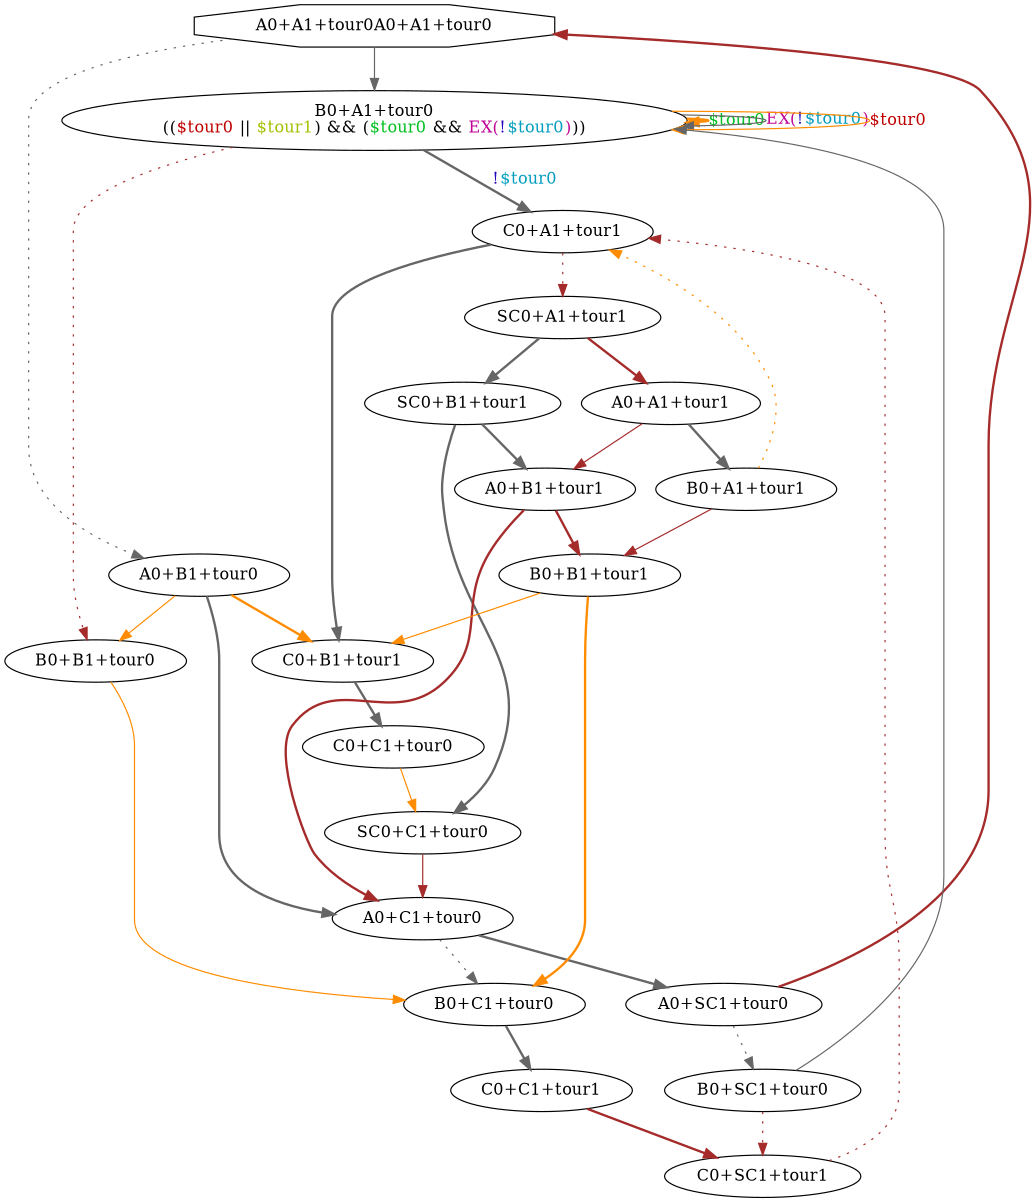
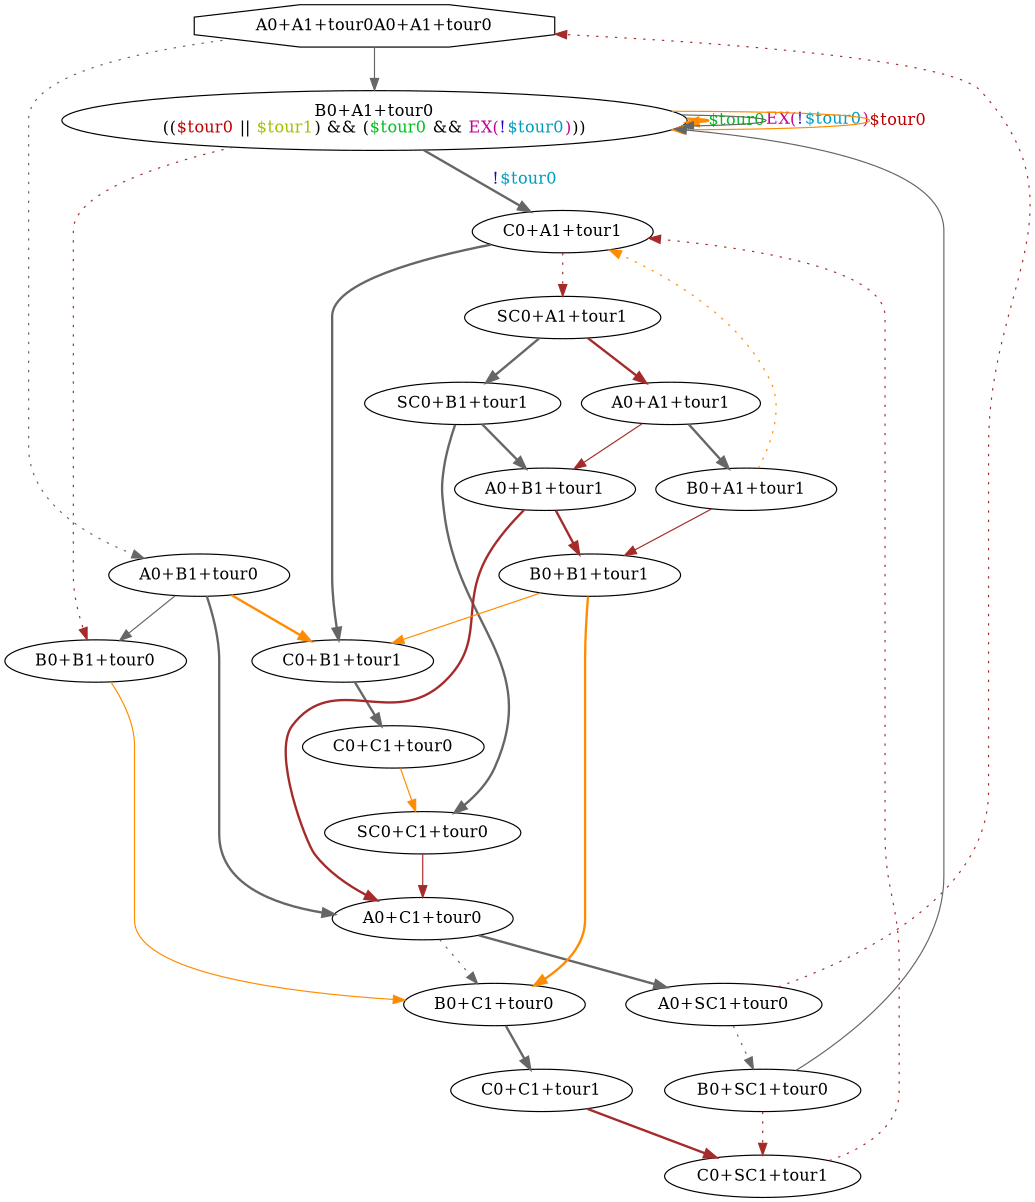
edge "A0+SC1+tour0" -> "A0+A1+tour0A0+A1+tour0": style bold -> dotted
edge "A0+B1+tour0" -> "B0+B1+tour0": color darkorange -> gray40
